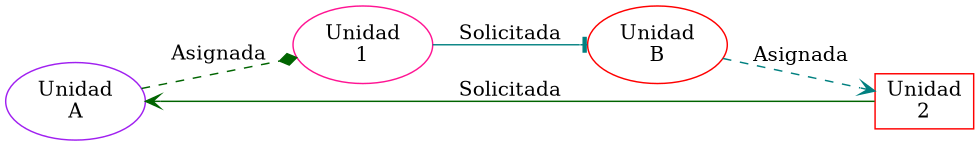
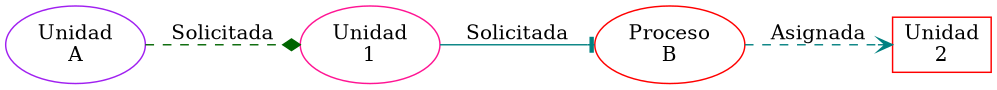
node "Unidad B": label "Unidad B" -> "Proceso B"
edge "Unidad A" -> "Unidad 1": label "Asignada" -> "Solicitada"
edge "Unidad 2" -> "Unidad A": removed, label "Solicitada"
